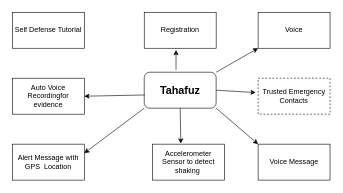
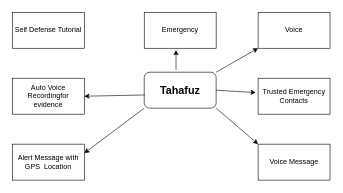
node "Registration": label "Registration" -> "Emergency"
node "Trusted Emergency Contacts": style dashed -> solid
edge "Tahafuz" -> "Accelerometer Sensor to detect shaking": removed
node "Accelerometer Sensor to detect shaking": removed
